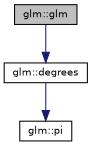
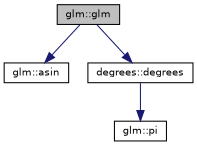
node "glm::asin": added
node "glm::degrees": label "glm::degrees" -> "degrees::degrees"
